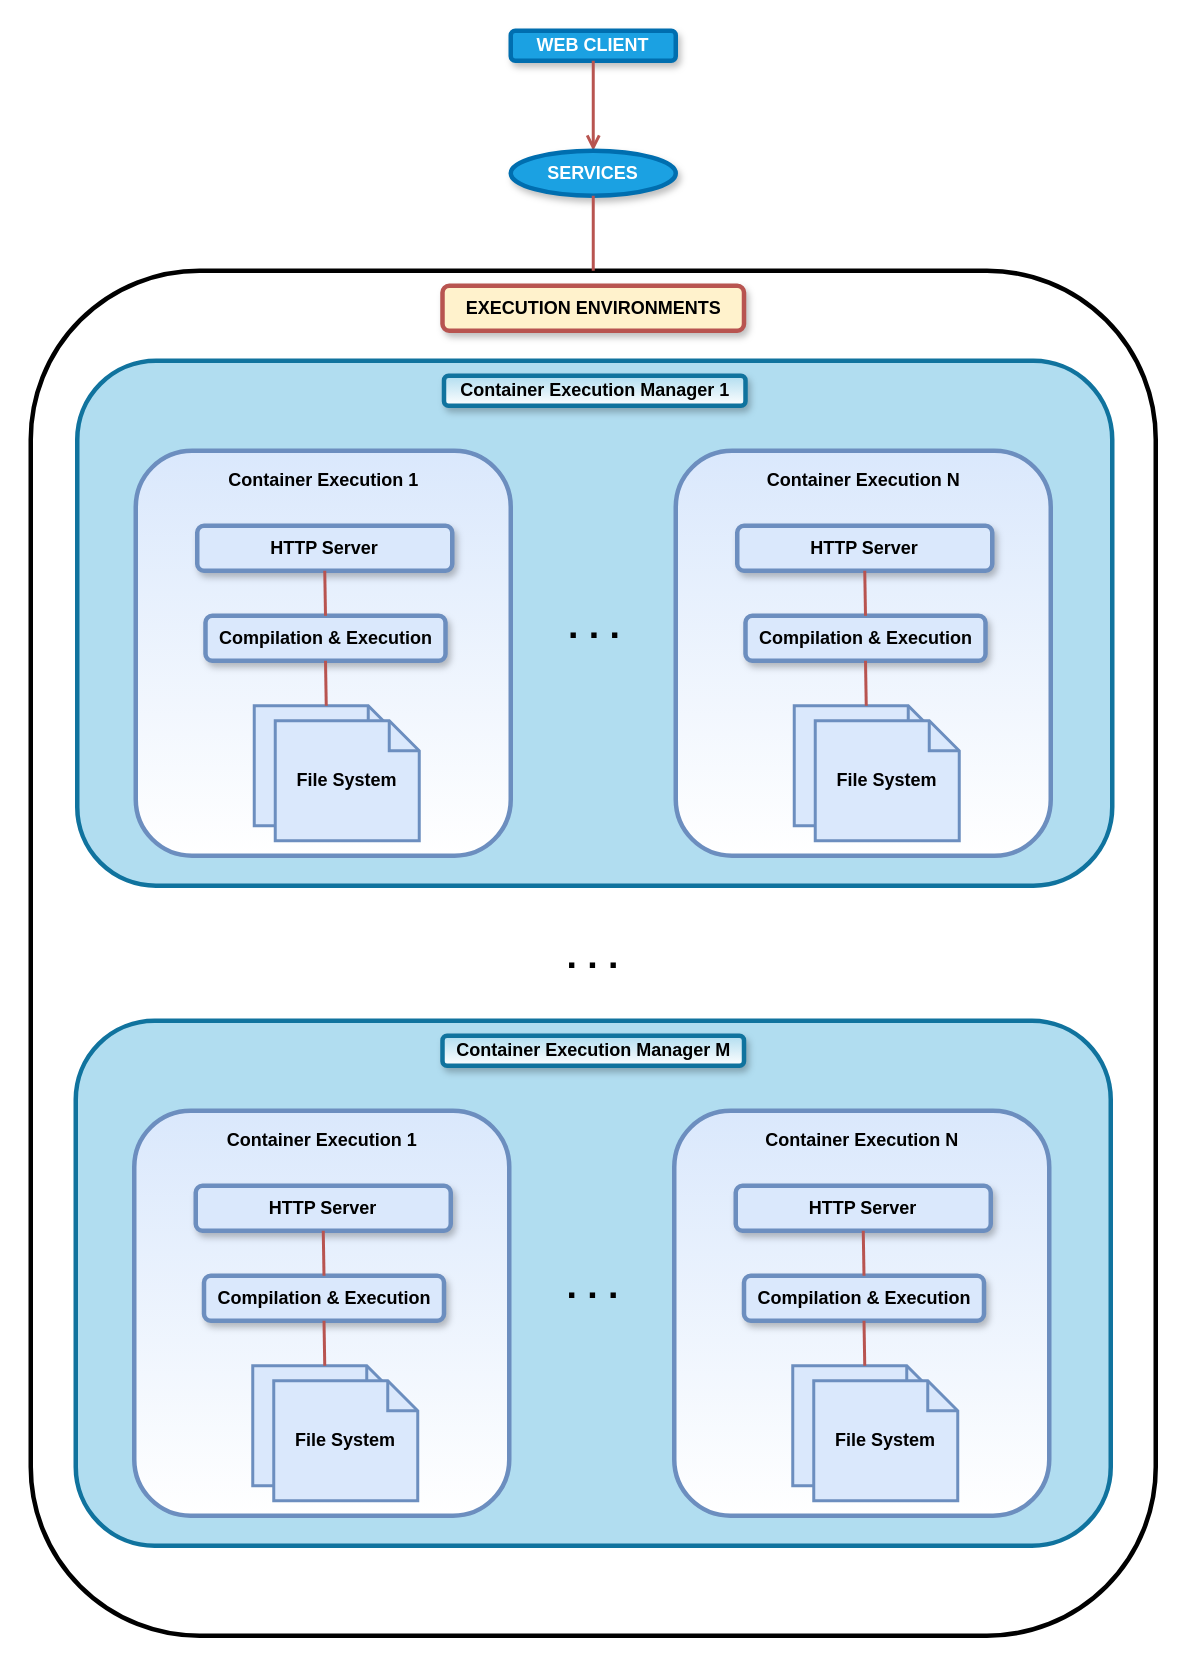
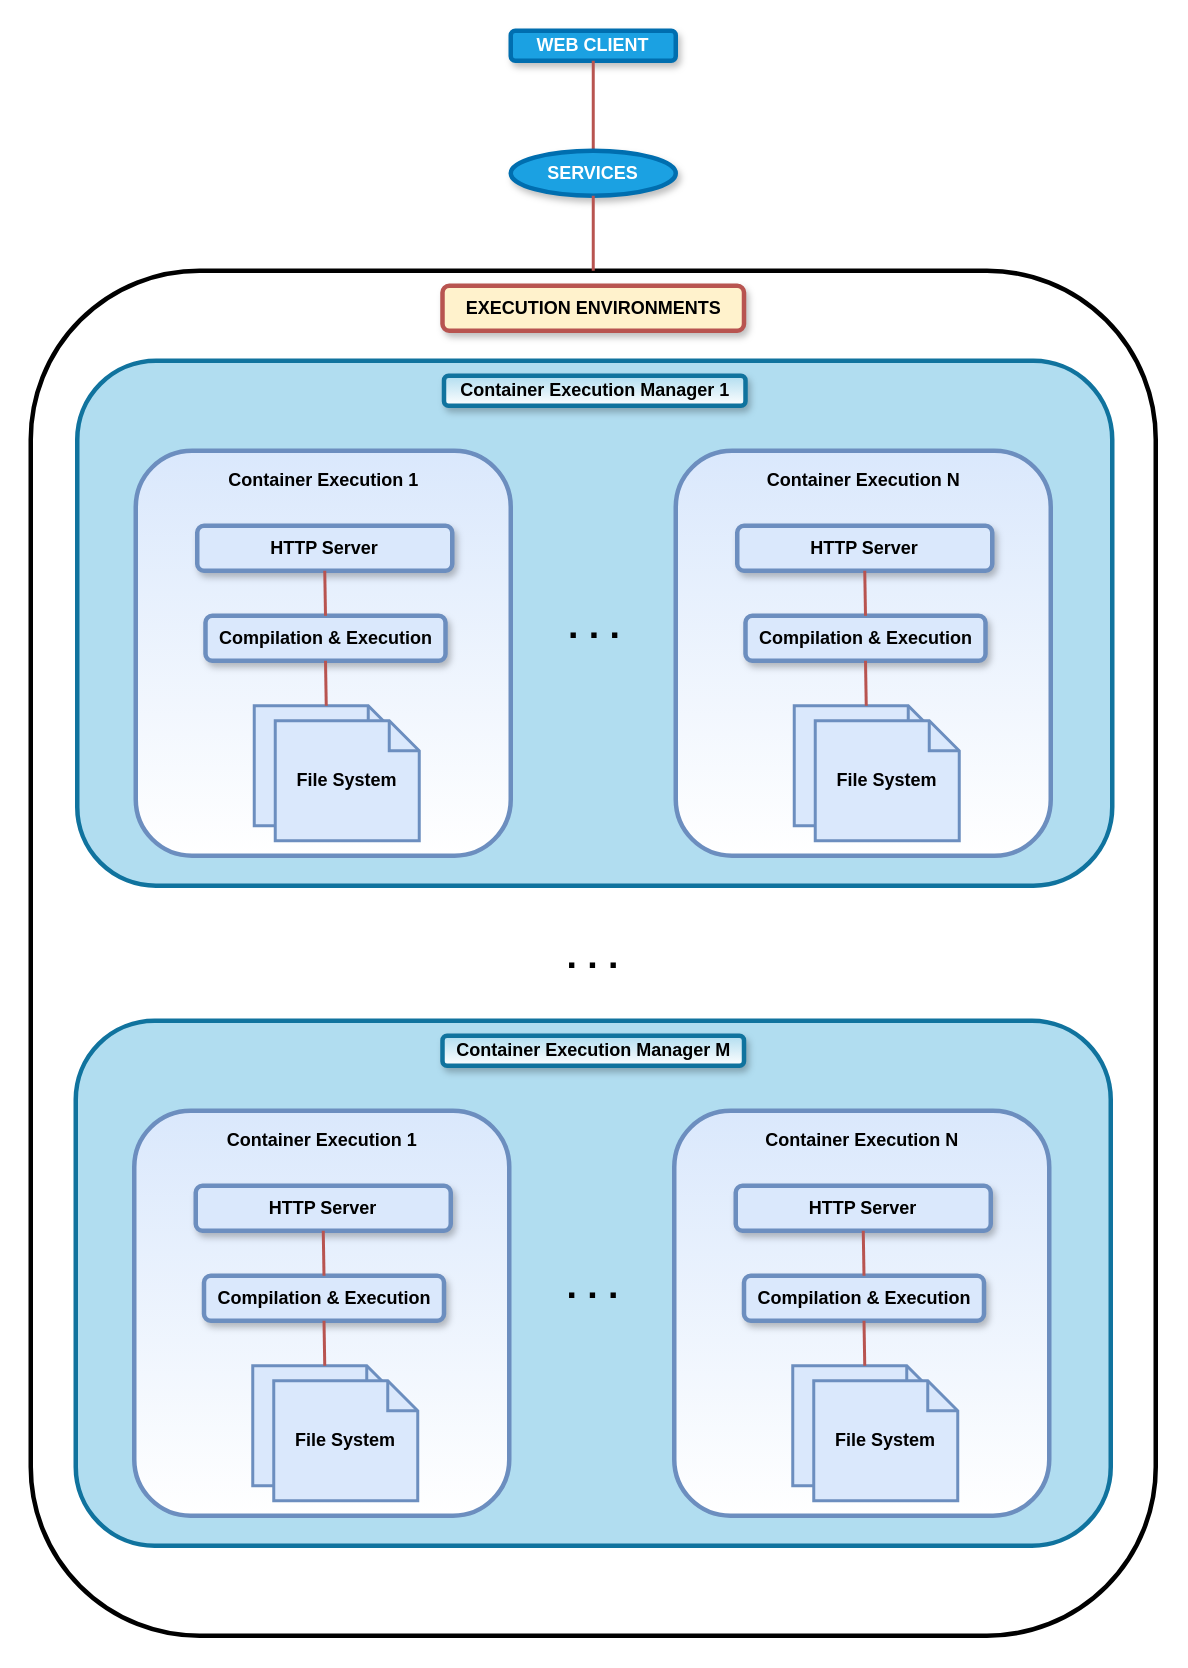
edge "WEB CLIENT" -> "SERVICES": arrowhead open -> none
